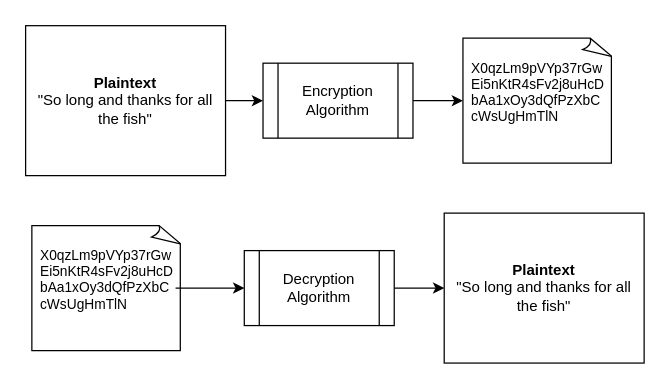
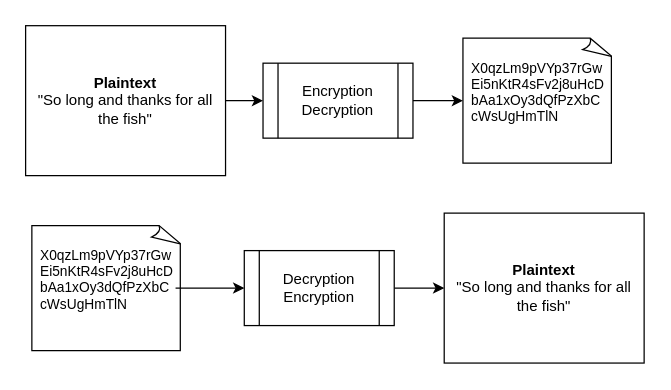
node "Encryption Algorithm": label "Encryption Algorithm" -> "Encryption Decryption"
node "Decryption Algorithm": label "Decryption Algorithm" -> "Decryption Encryption"
